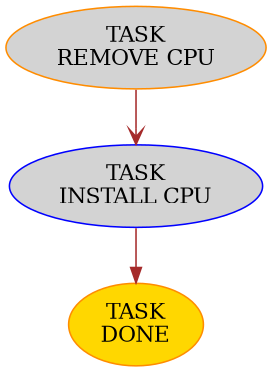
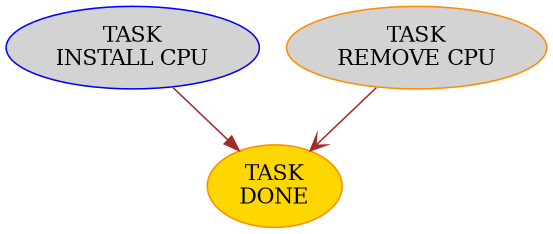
edge "TASK REMOVE CPU" -> "TASK INSTALL CPU": now "TASK REMOVE CPU" -> "TASK DONE"
